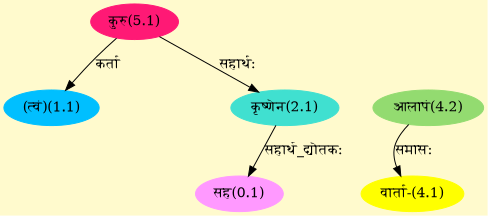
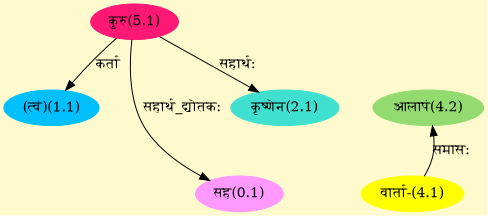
edge "आलापं(4.2)" -> "वार्ता-(4.1)": reversed
edge "कृष्णेन(2.1)" -> "सह(0.1)": now "कुरु(5.1)" -> "सह(0.1)"
